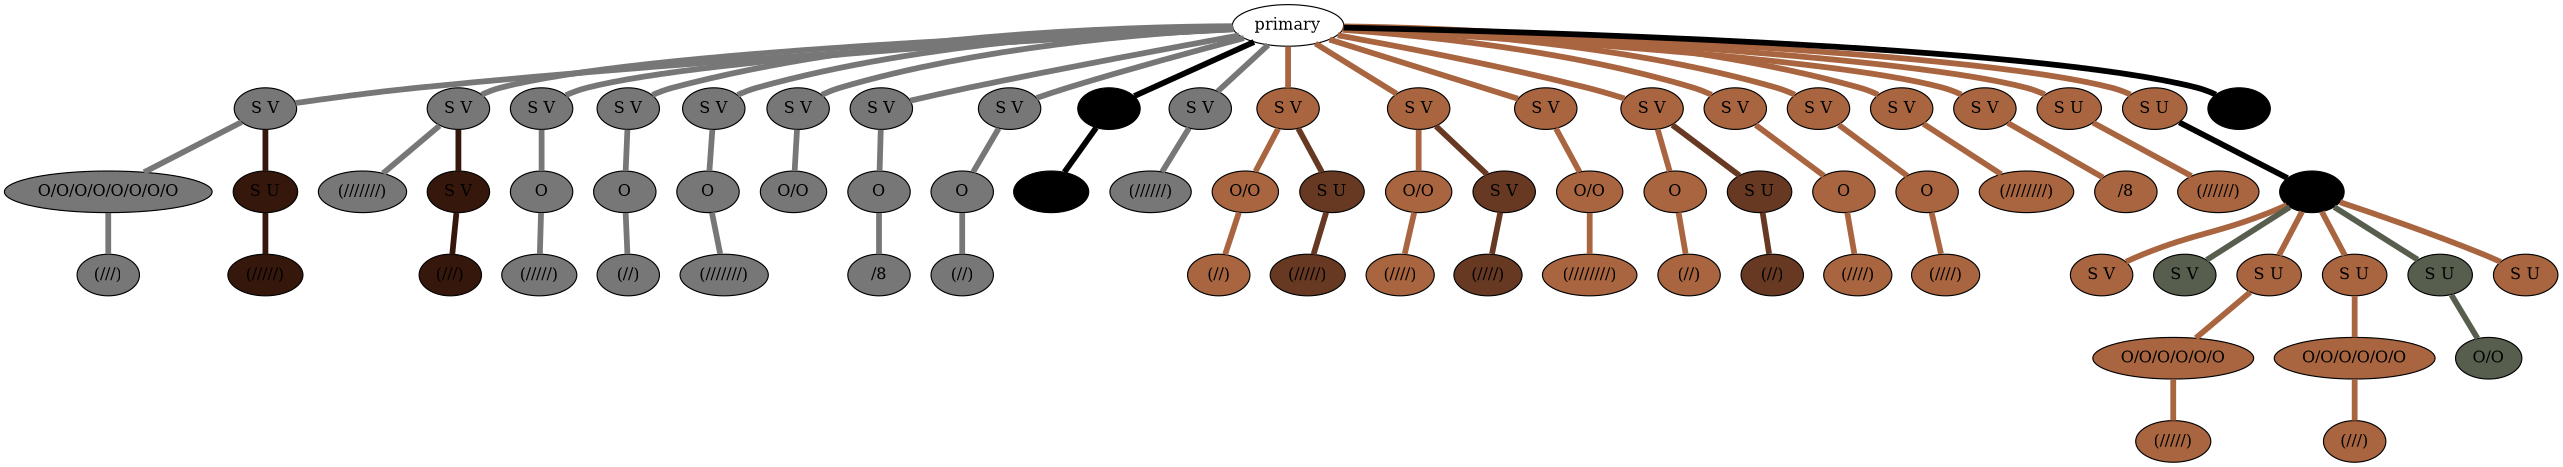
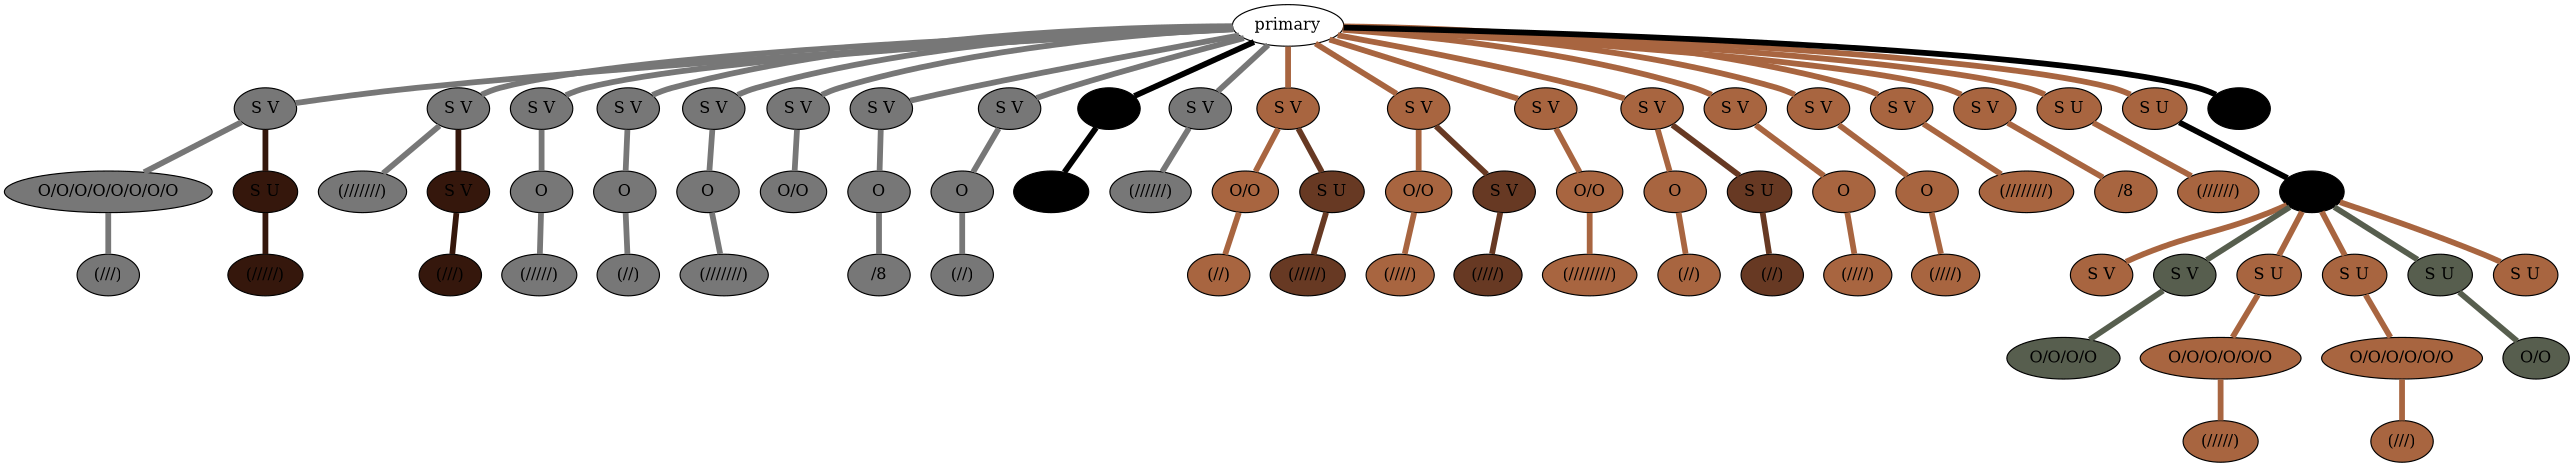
node "O/O/O/O": added
